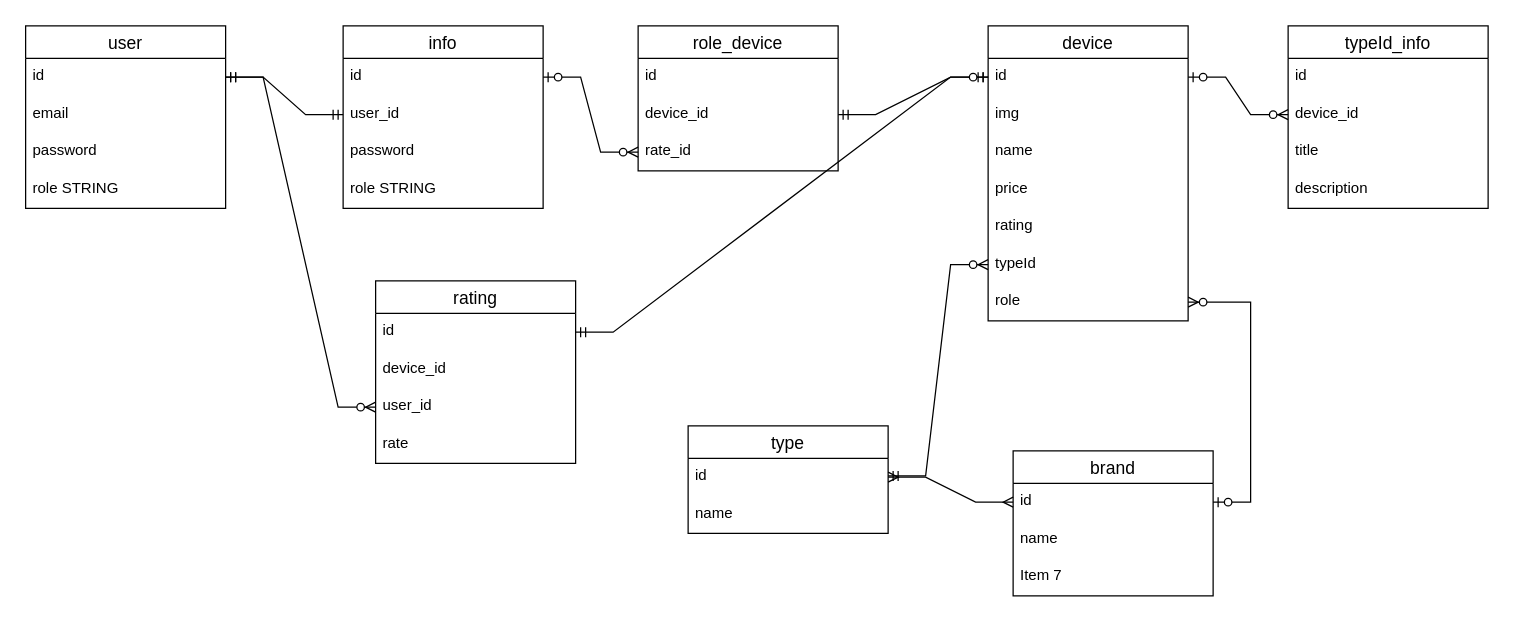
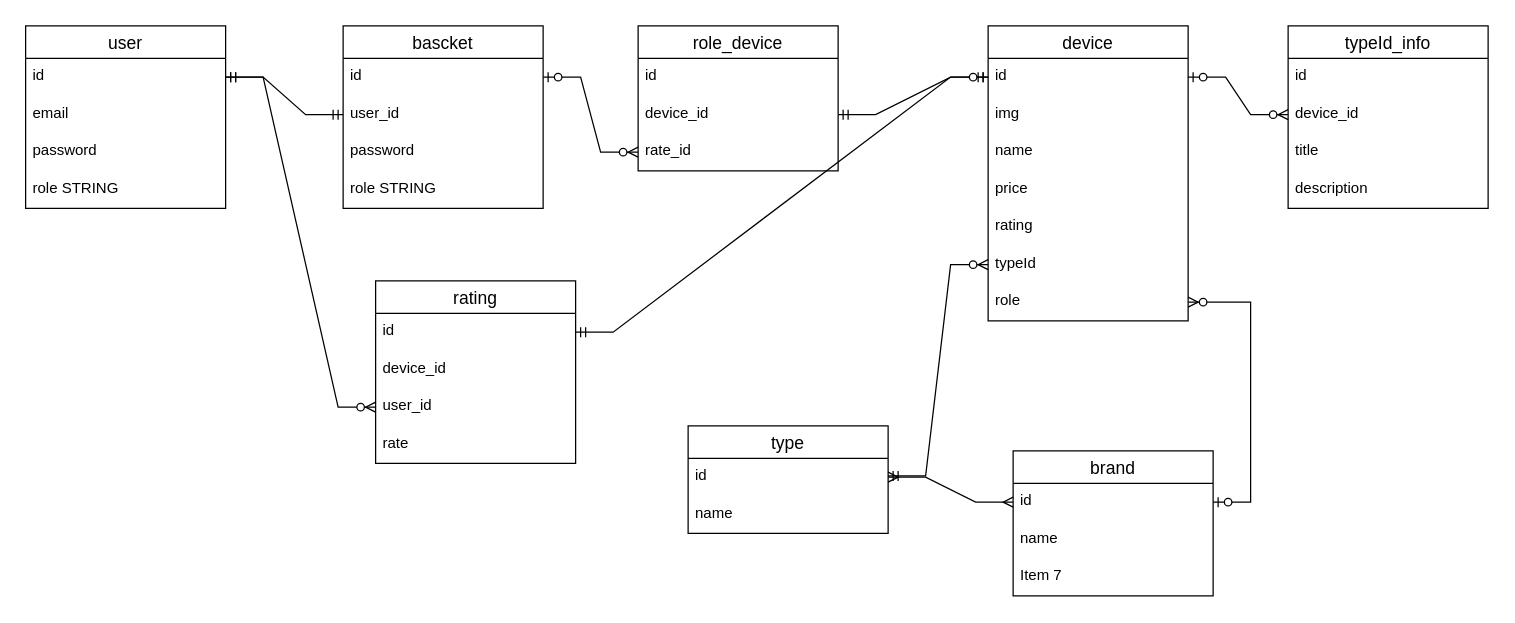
node "info": label "info" -> "bascket"
